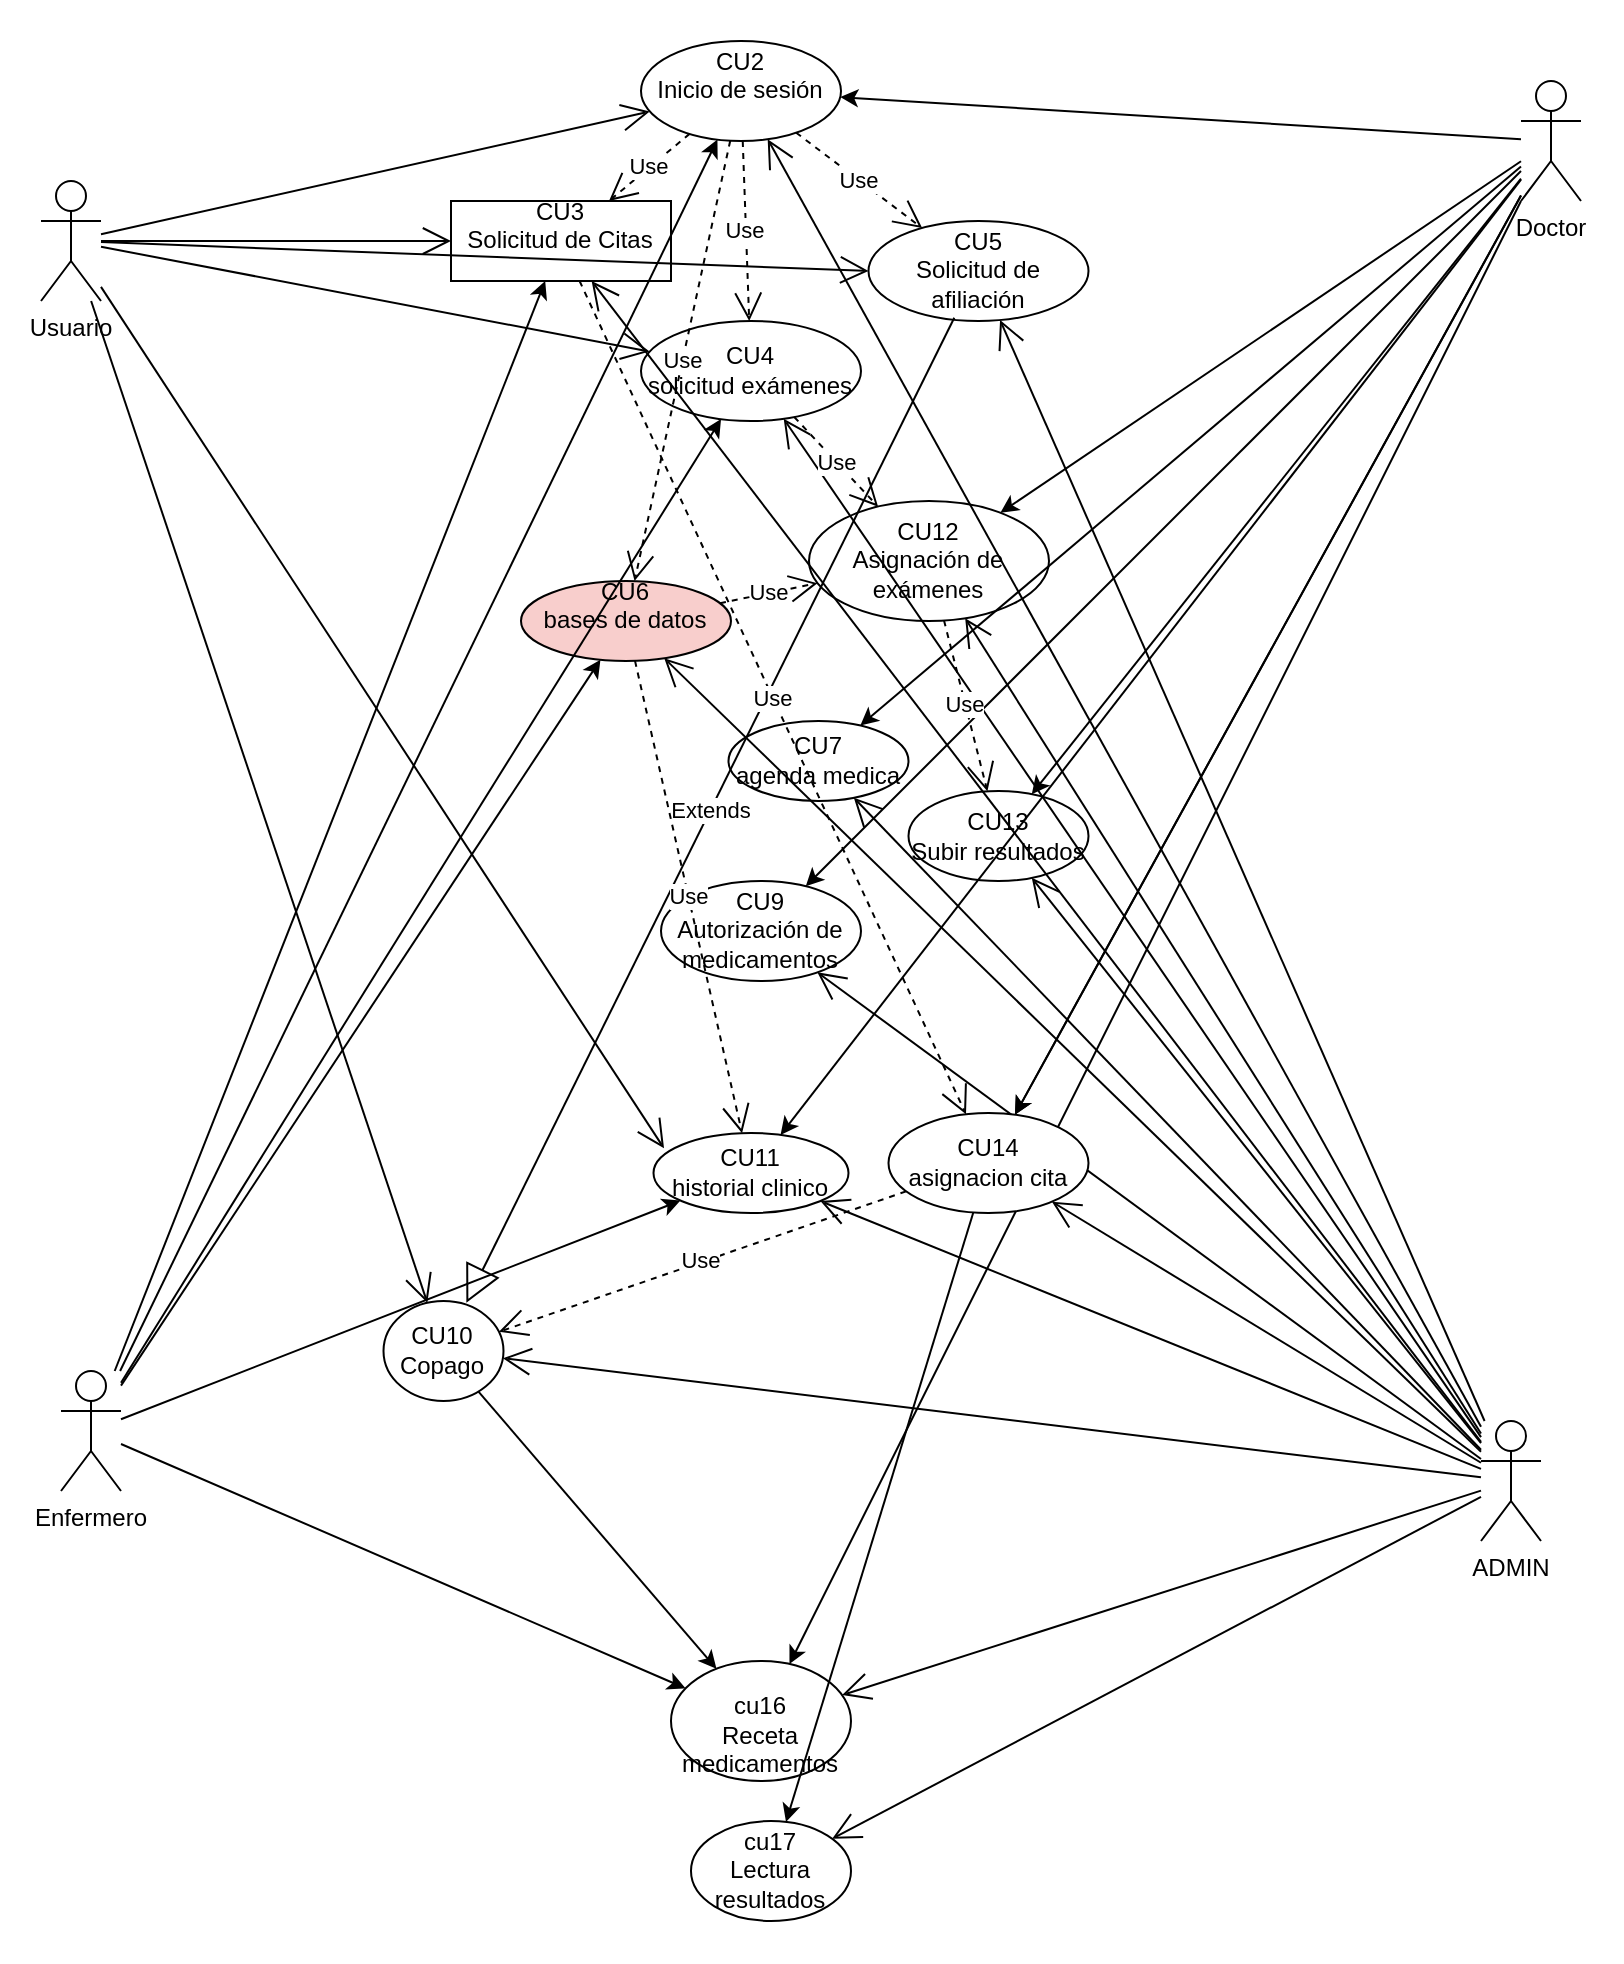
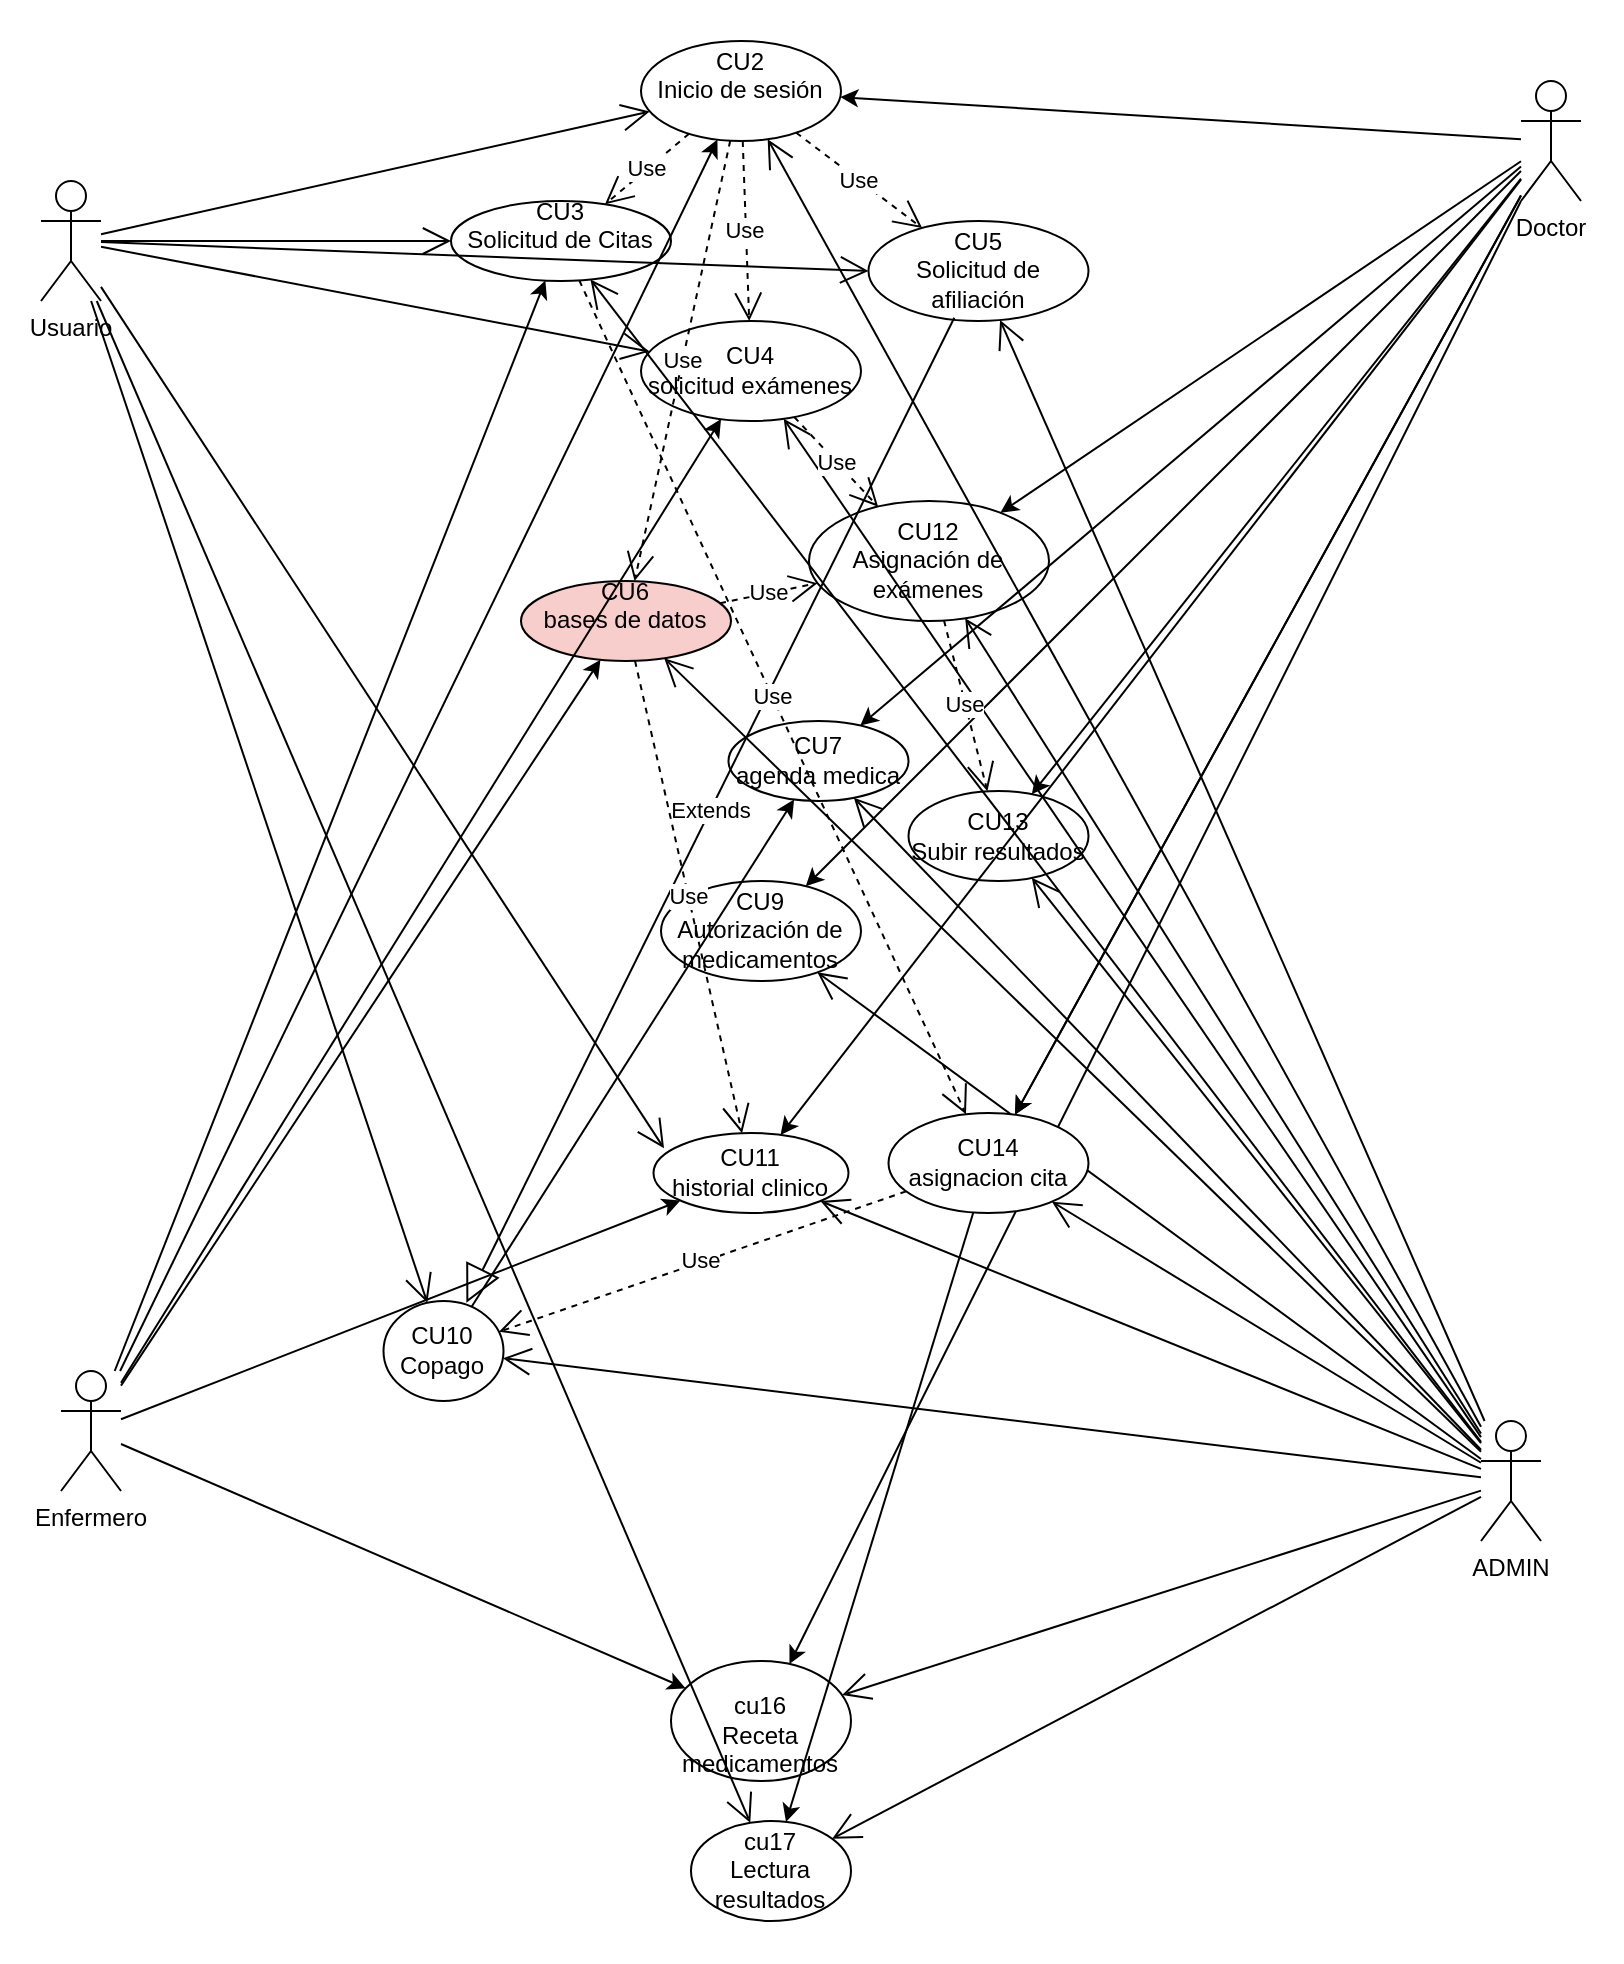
node "CU3 Solicitud de Citas": shape rectangle -> ellipse
edge "Usuario" -> "cu17 Lectura resultados": added
edge "CU10 Copago" -> "cu16 Receta medicamentos": now "CU10 Copago" -> "CU7 agenda medica"
